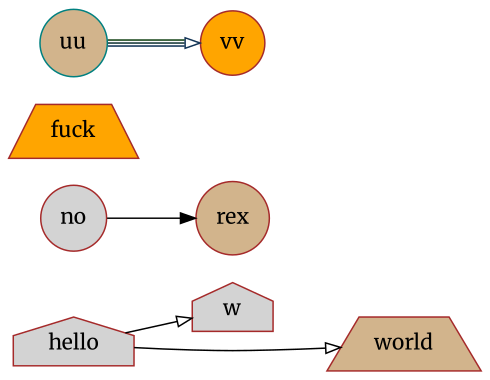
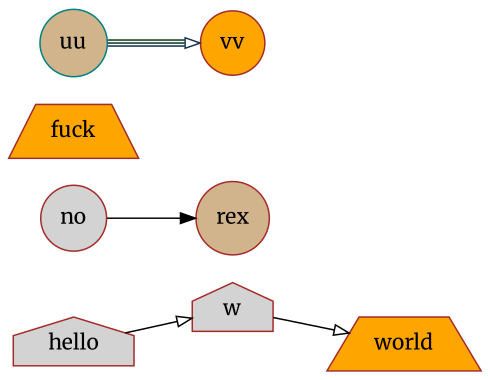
node "world": fillcolor tan -> orange
edge "hello" -> "world": now "w" -> "world"
